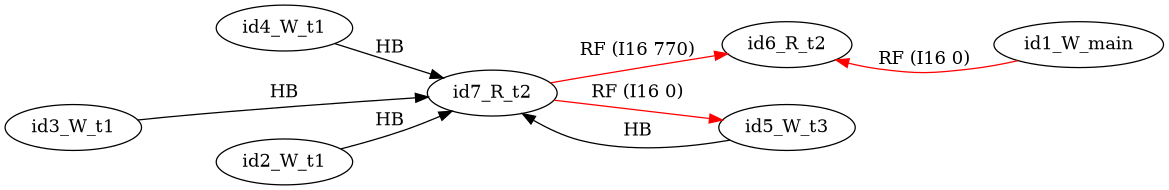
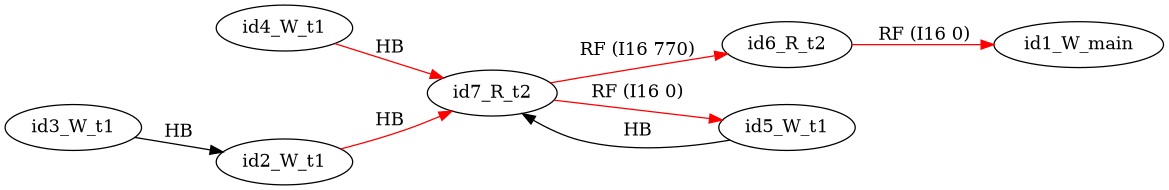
edge "id4_W_t1" -> "id7_R_t2": color black -> red
edge "id1_W_main" -> "id6_R_t2": reversed
edge "id3_W_t1" -> "id7_R_t2": now "id3_W_t1" -> "id2_W_t1"
node "id5_W_t3": label "id5_W_t3" -> "id5_W_t1"
edge "id2_W_t1" -> "id7_R_t2": color black -> red
